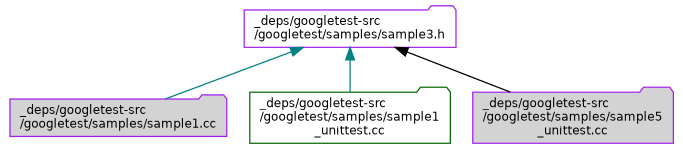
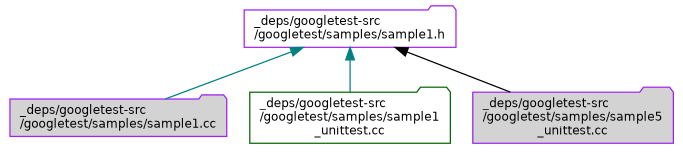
node "_deps/googletest-src /googletest/samples/sample3.h": label "_deps/googletest-src /googletest/samples/sample3.h" -> "_deps/googletest-src /googletest/samples/sample1.h"
